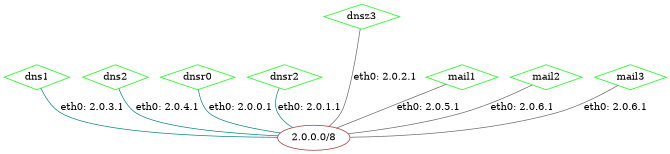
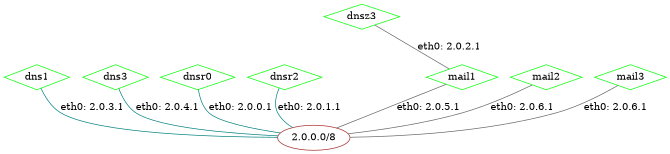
node "dns2": label "dns2" -> "dns3"
edge "dnsz3" -- "2.0.0.0/8": now "dnsz3" -- "mail1"
